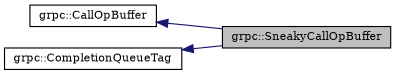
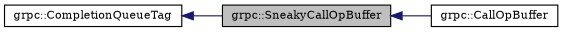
edge "grpc::SneakyCallOpBuffer" -> "grpc::CallOpBuffer": reversed
